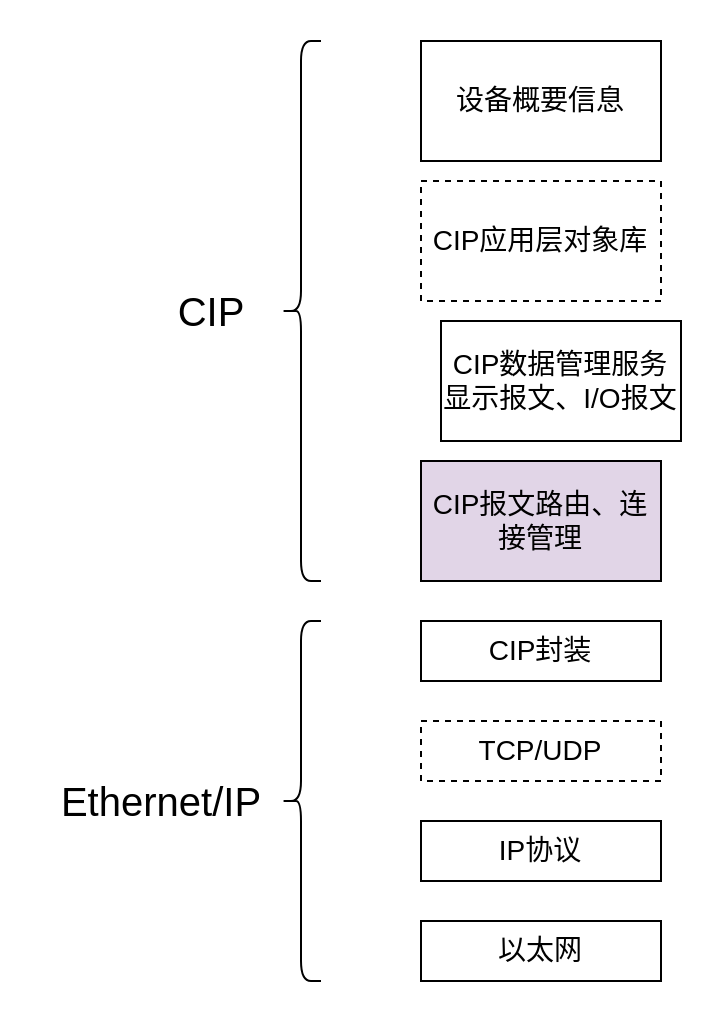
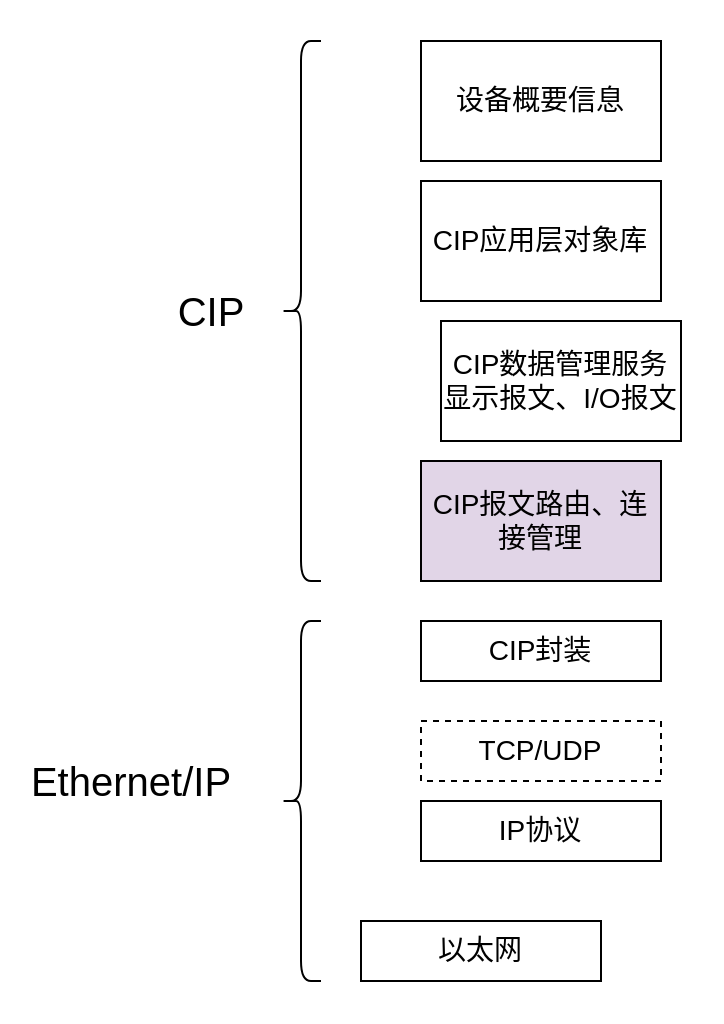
node "CIP应用层对象库": style dashed -> solid
node "Ethernet/IP": moved (161, 801) -> (131, 781)
node "IP协议": moved (541, 851) -> (541, 831)
node "以太网": moved (541, 951) -> (481, 951)
